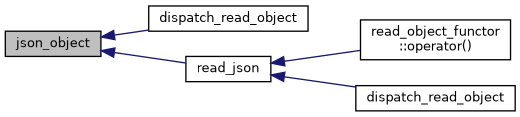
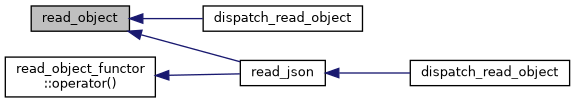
node "json_object": label "json_object" -> "read_object"
edge "read_object_functor ::operator()" -> "read_json": reversed
